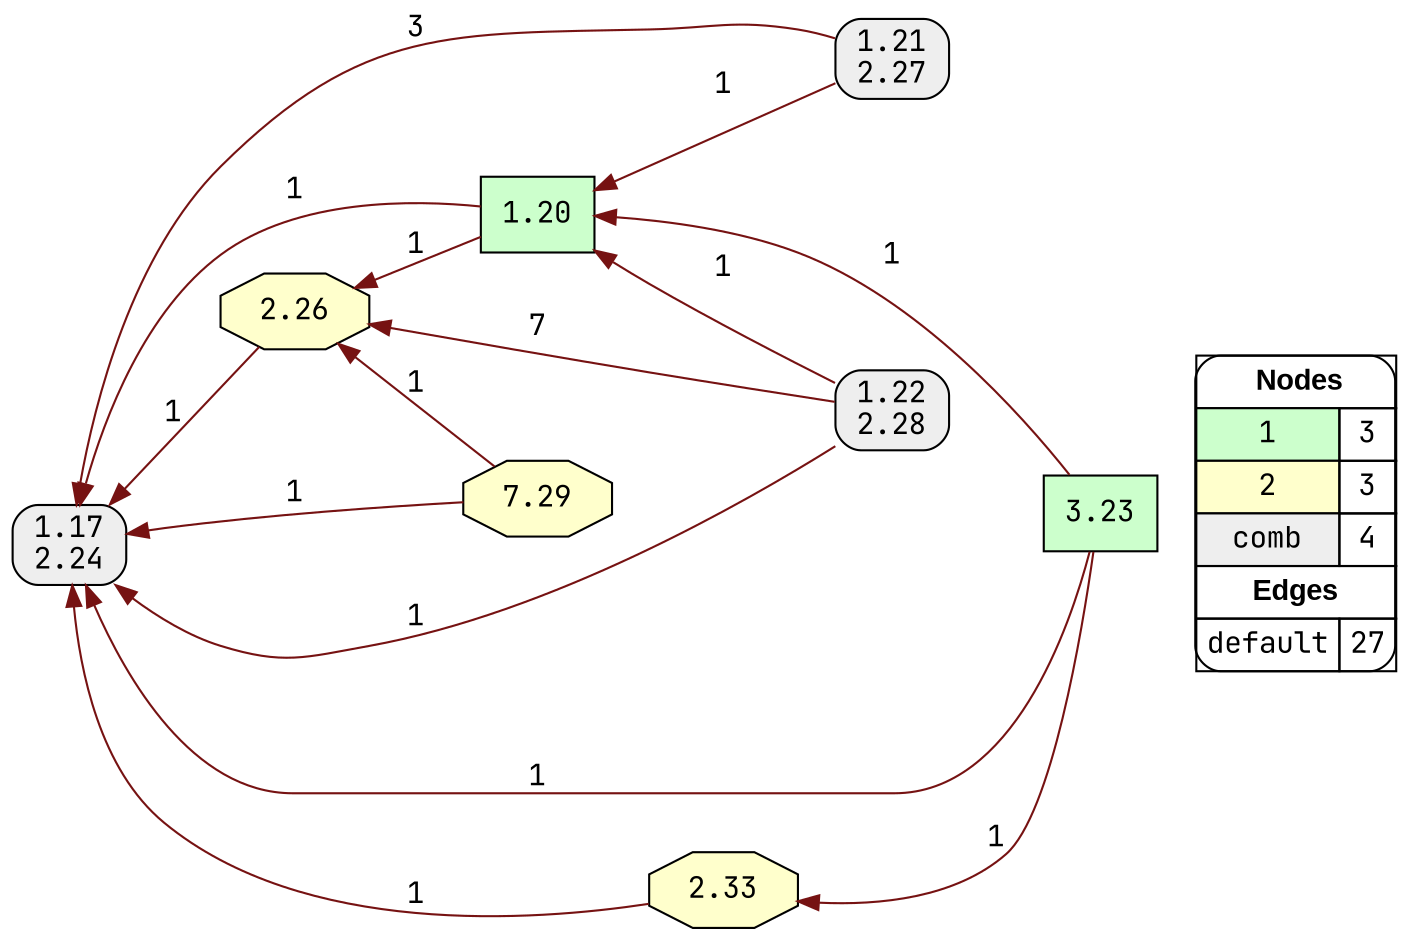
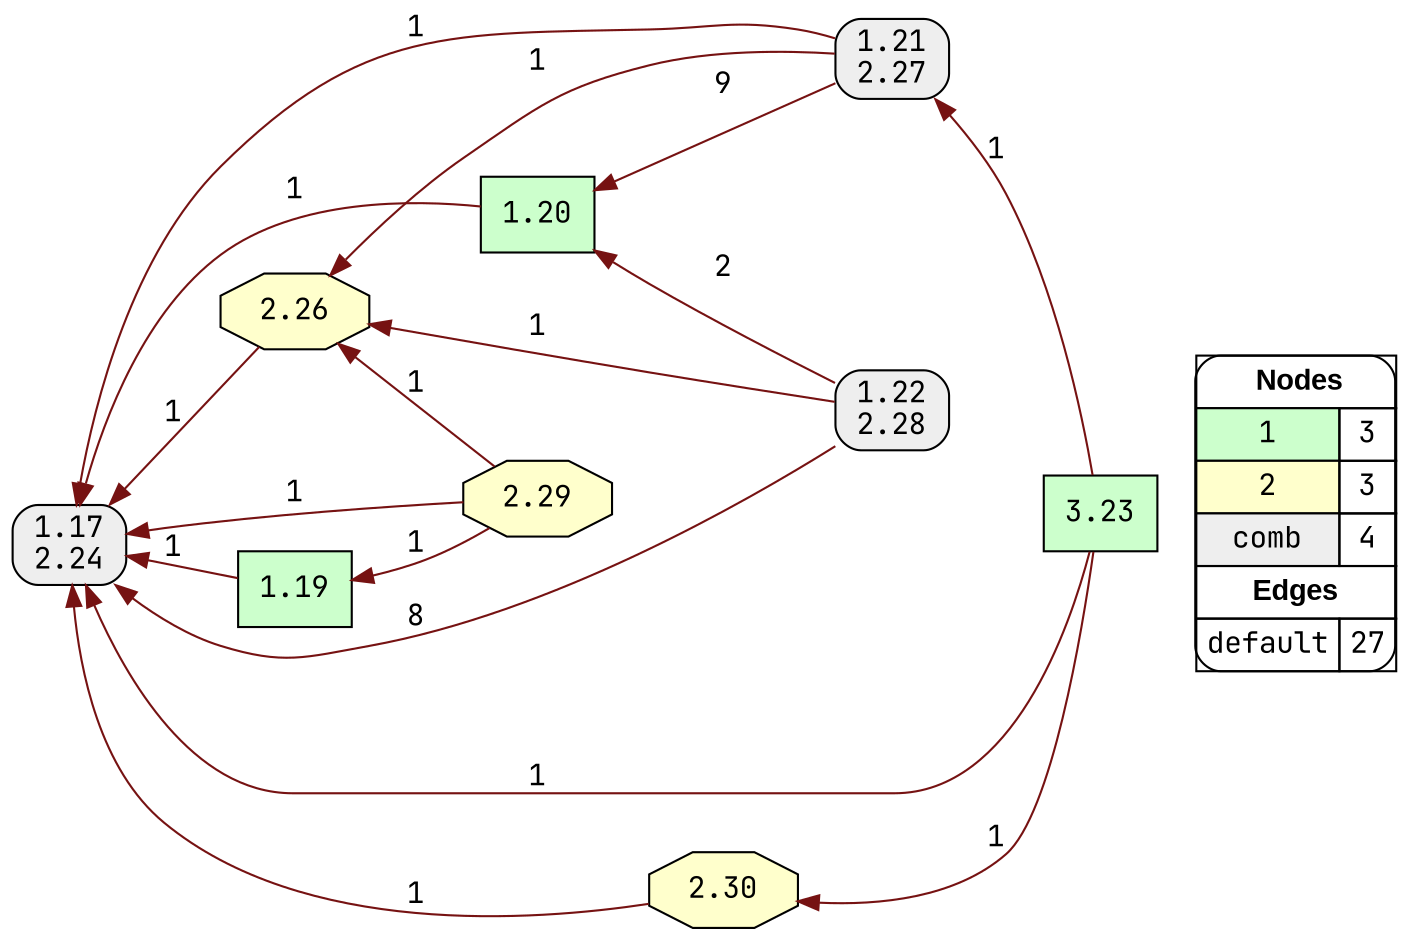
edge "1.21 2.27" -> "1.17 2.24": label "3" -> "1"
edge "1.21 2.27" -> "1.20": label "1" -> "9"
edge "1.20" -> "2.26": now "1.21 2.27" -> "2.26"
edge "1.22 2.28" -> "1.20": label "1" -> "2"
edge "3.23" -> "1.20": now "3.23" -> "1.21 2.27"
edge "1.22 2.28" -> "2.26": label "7" -> "1"
node "7.29": label "7.29" -> "2.29"
node "1.19": added
edge "1.22 2.28" -> "1.17 2.24": label "1" -> "8"
node "2.33": label "2.33" -> "2.30"
